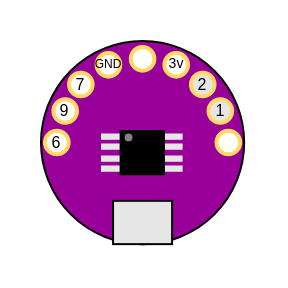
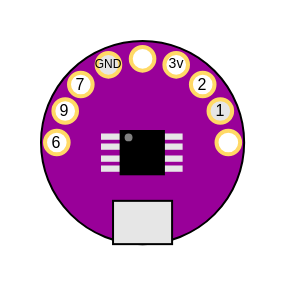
node "GND": fillcolor #ffffff -> #e6e6e6
node "2": fillcolor #e6e6e6 -> #ffffff
